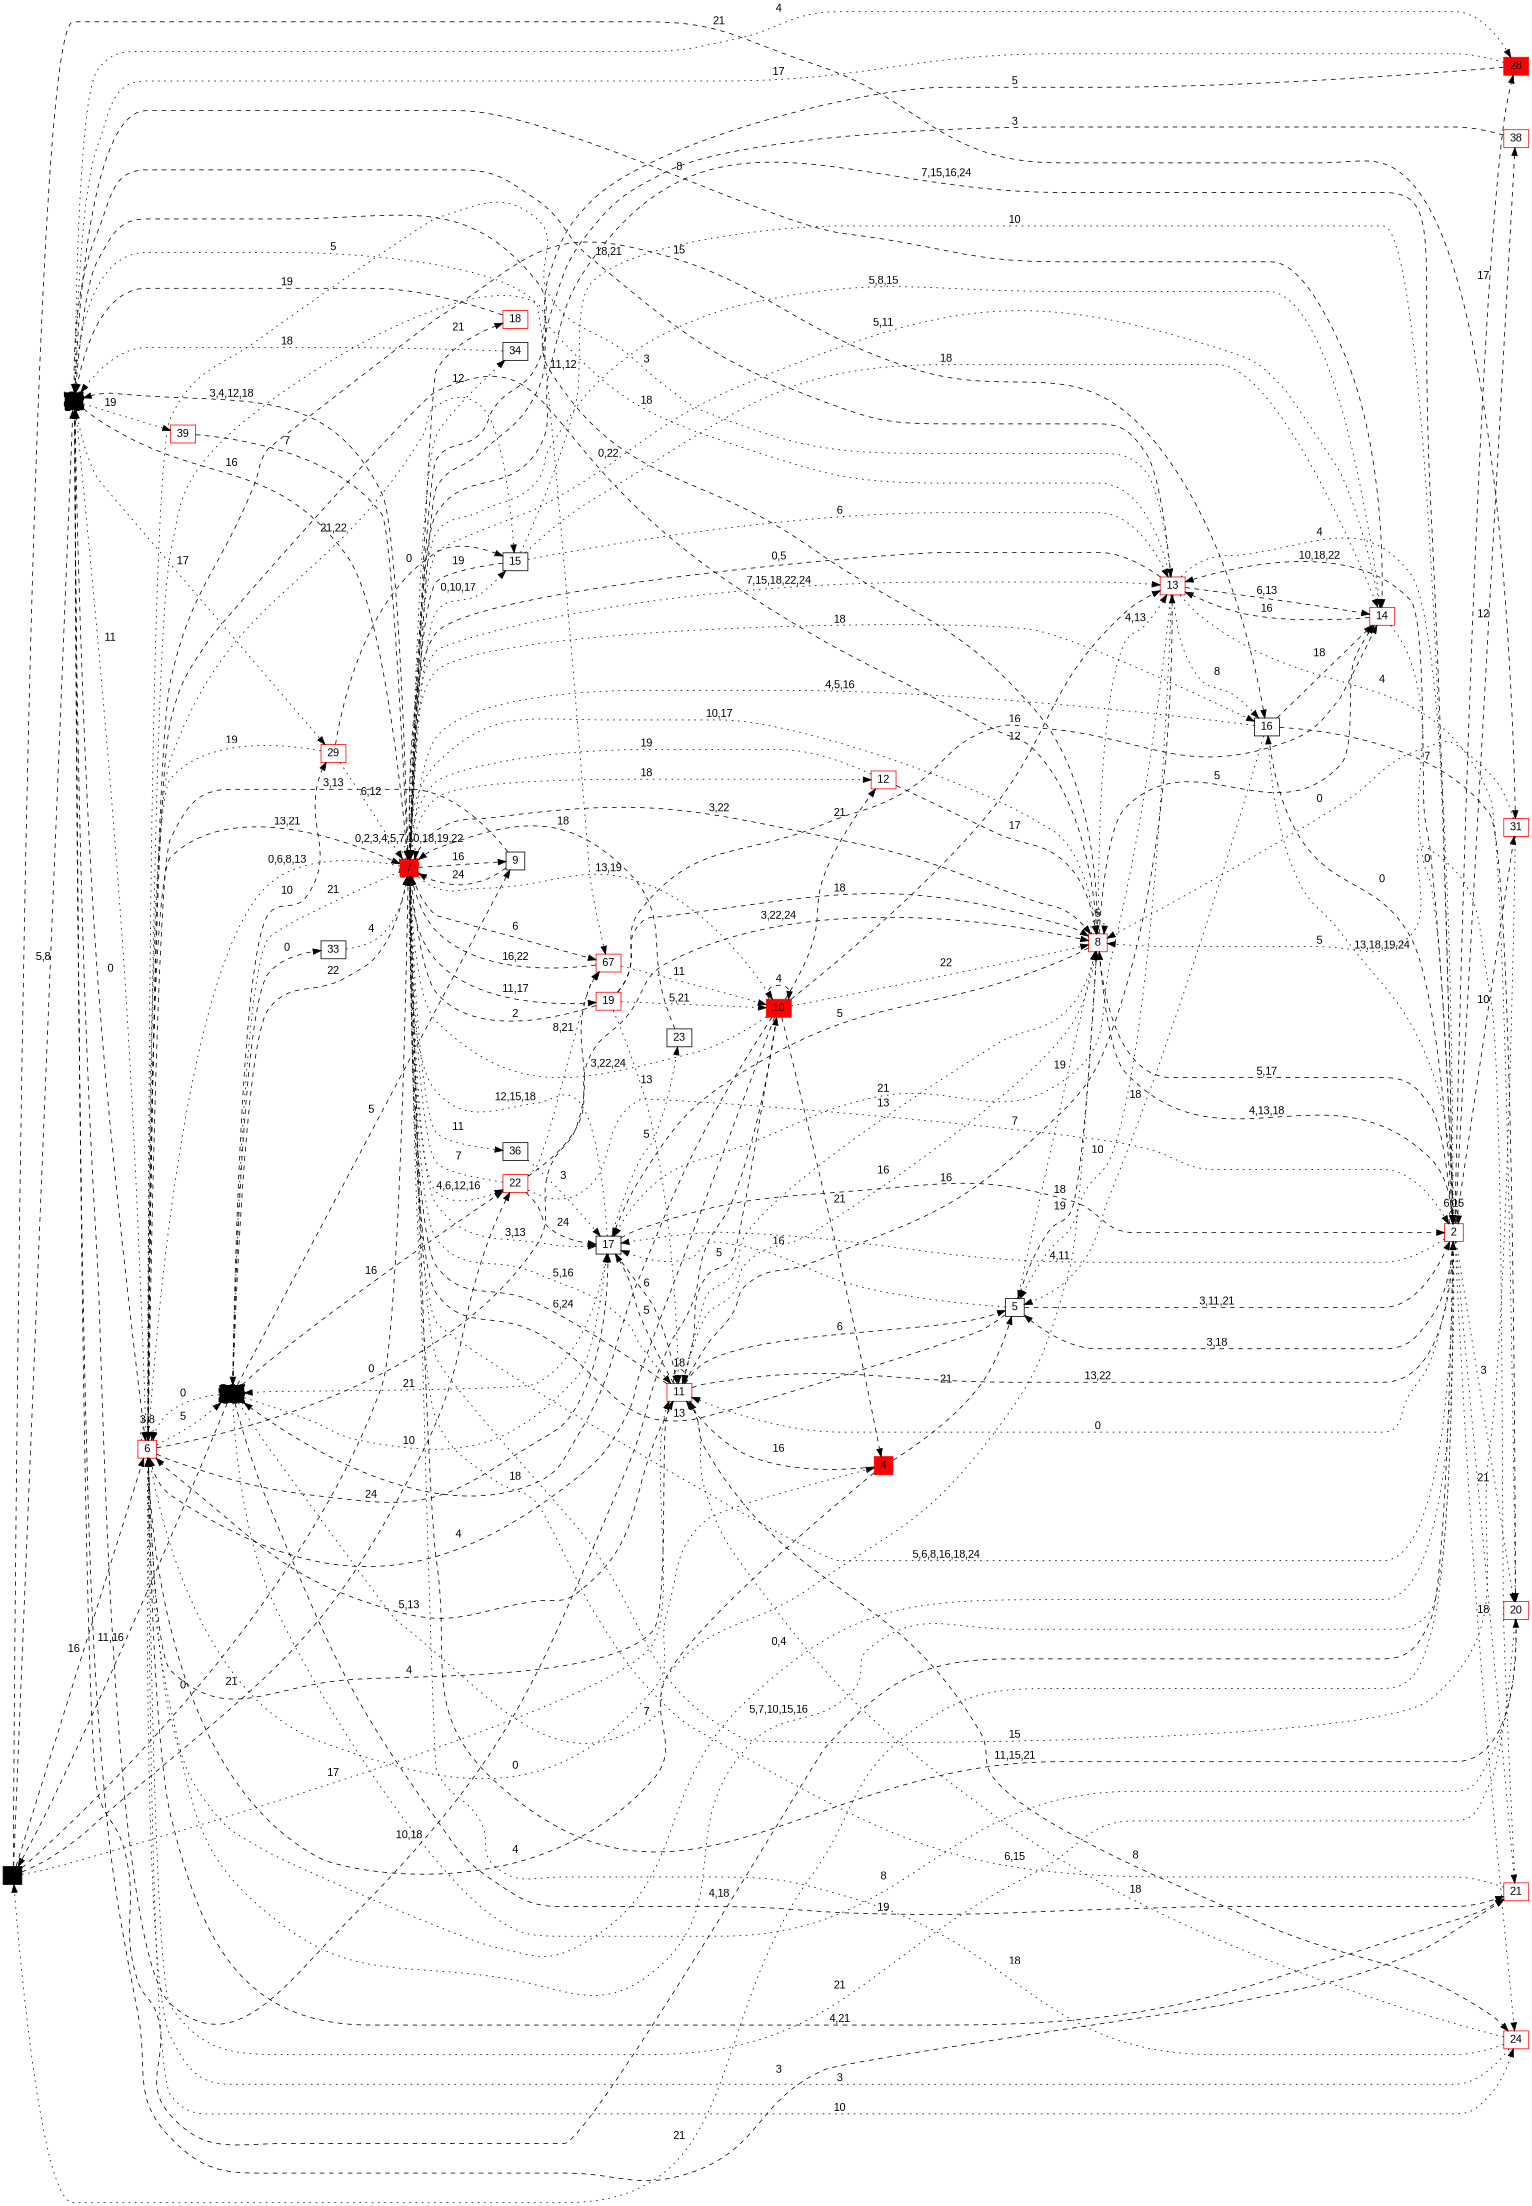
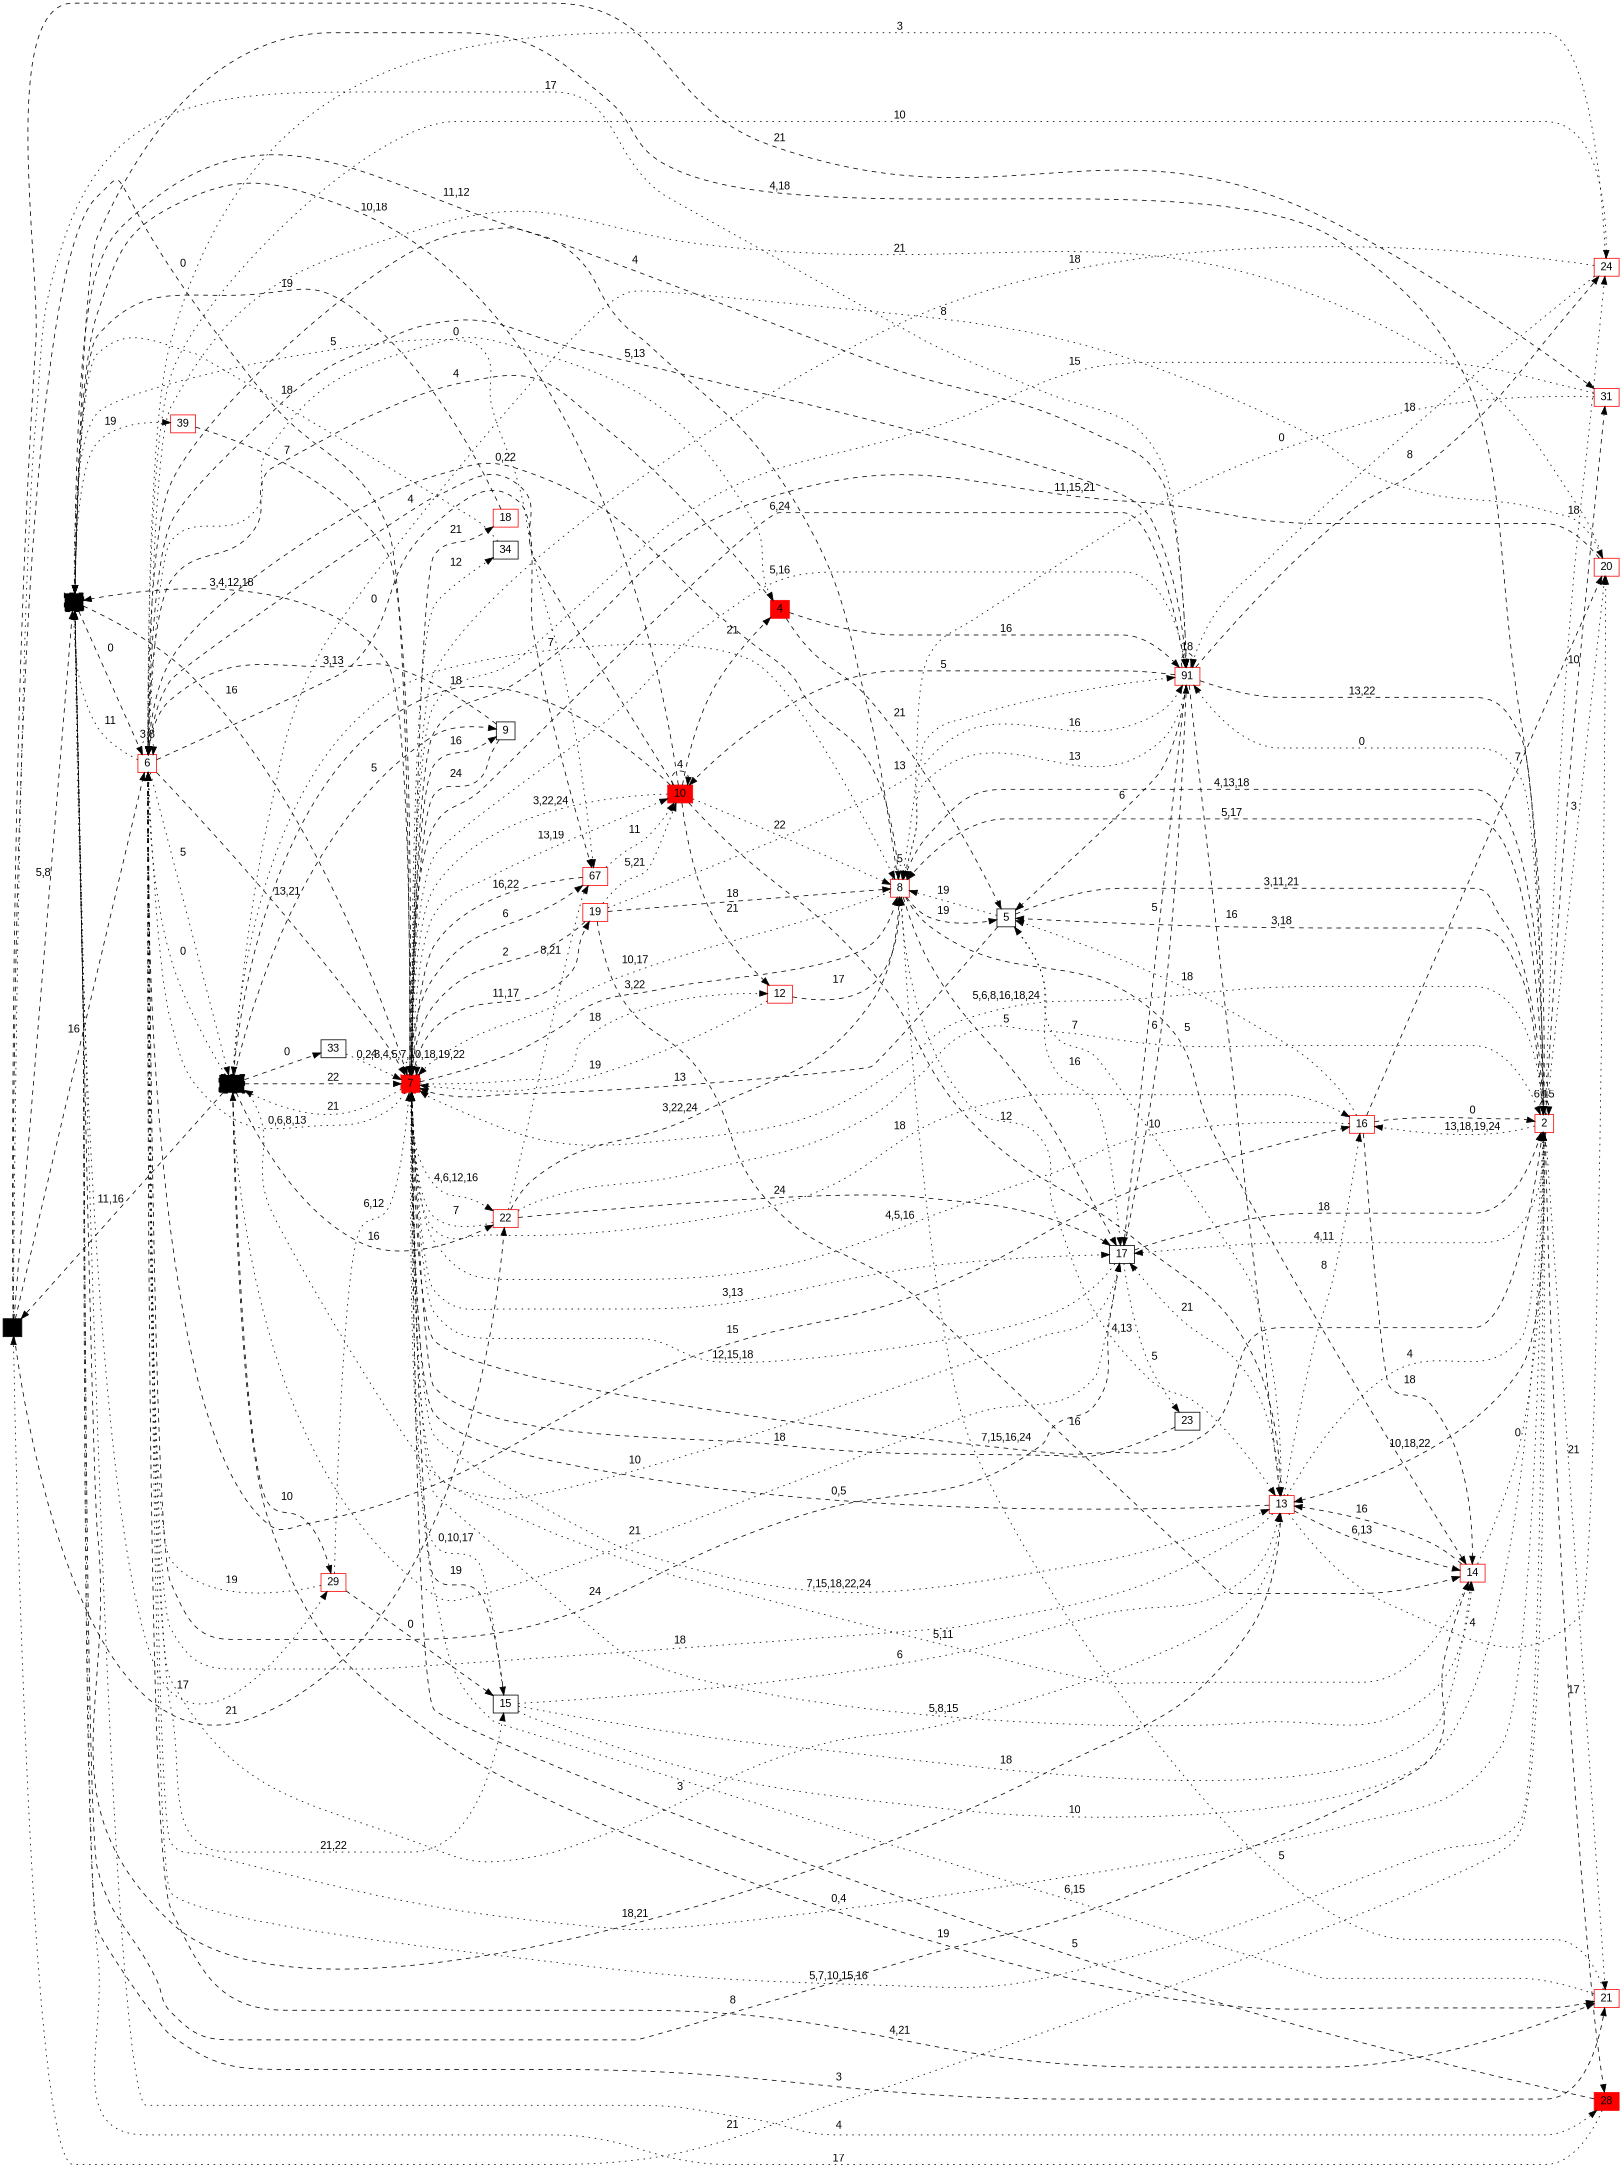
node "38": removed
node "16": color black -> red
node "36": removed
node "11": label "11" -> "91"
